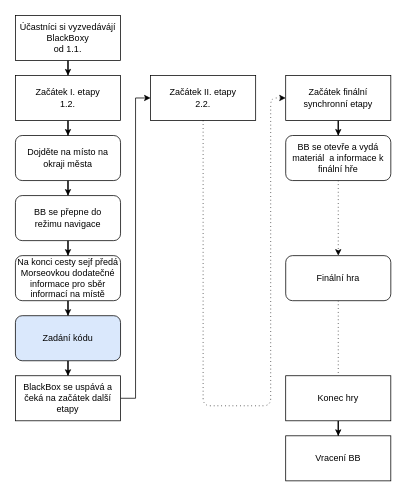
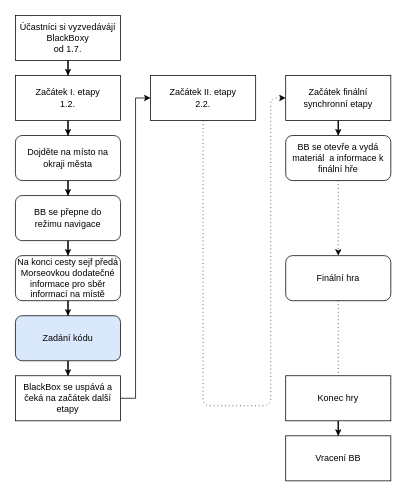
node "Účastníci si vyzvedávájí BlackBoxy od 1.1.": label "Účastníci si vyzvedávájí BlackBoxy od 1.1." -> "Účastníci si vyzvedávájí BlackBoxy od 1.7."
